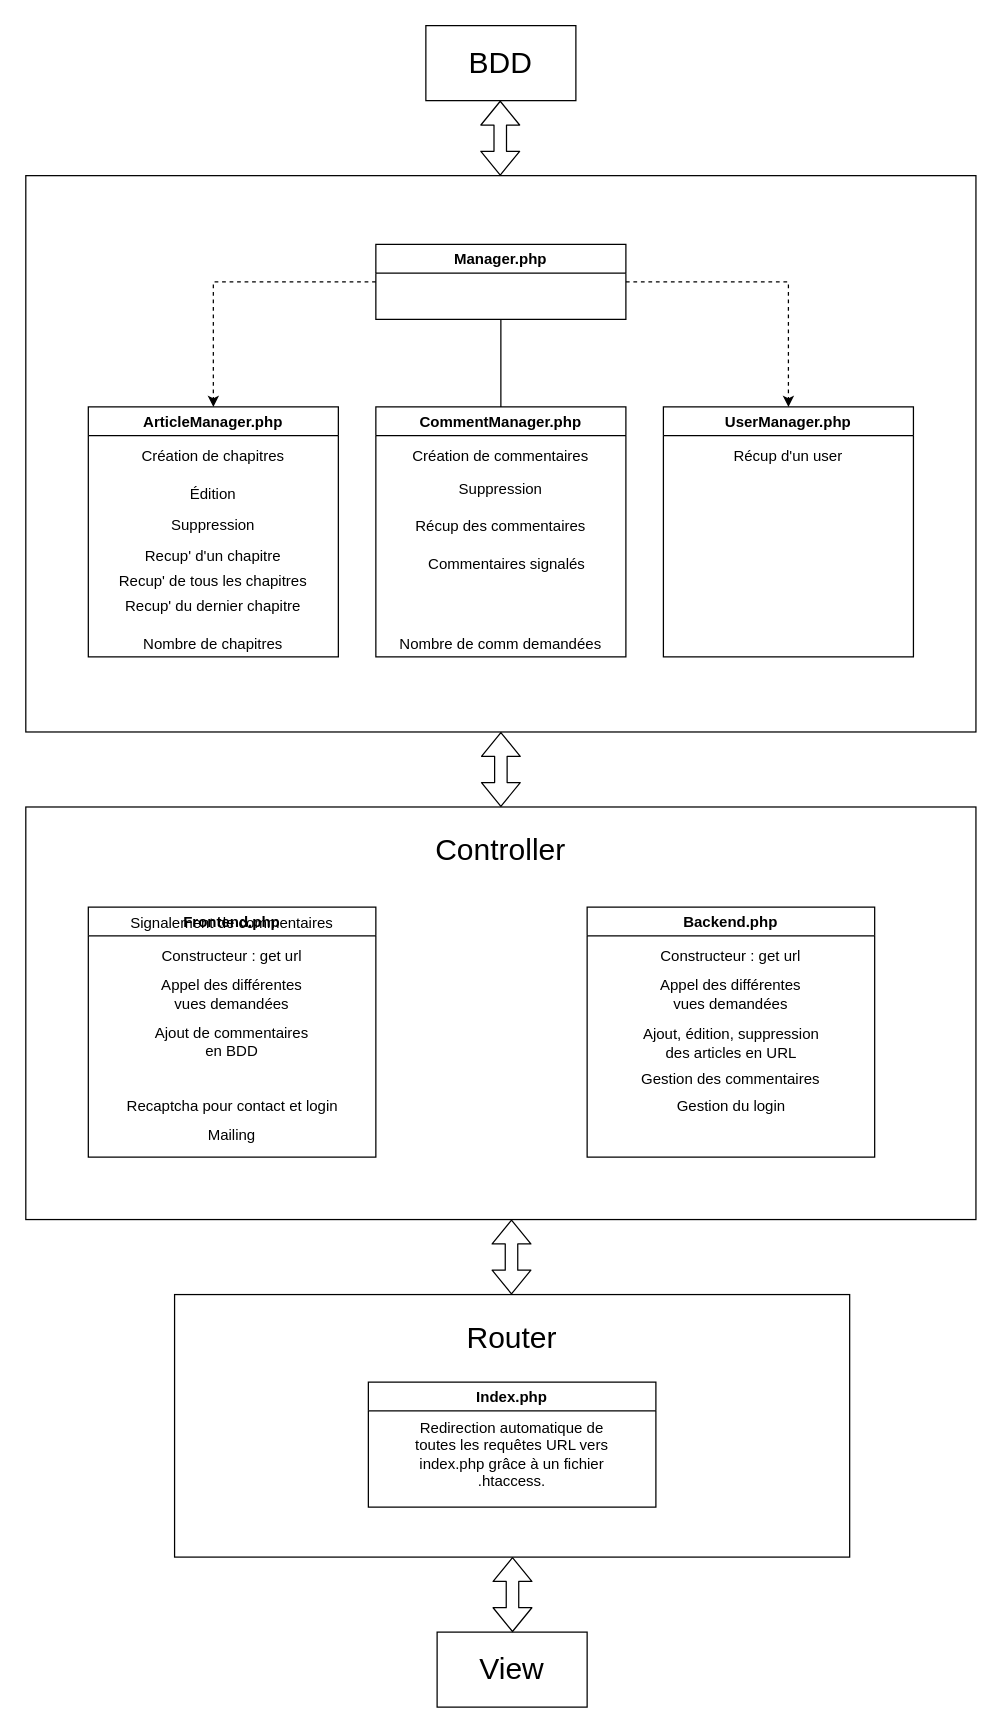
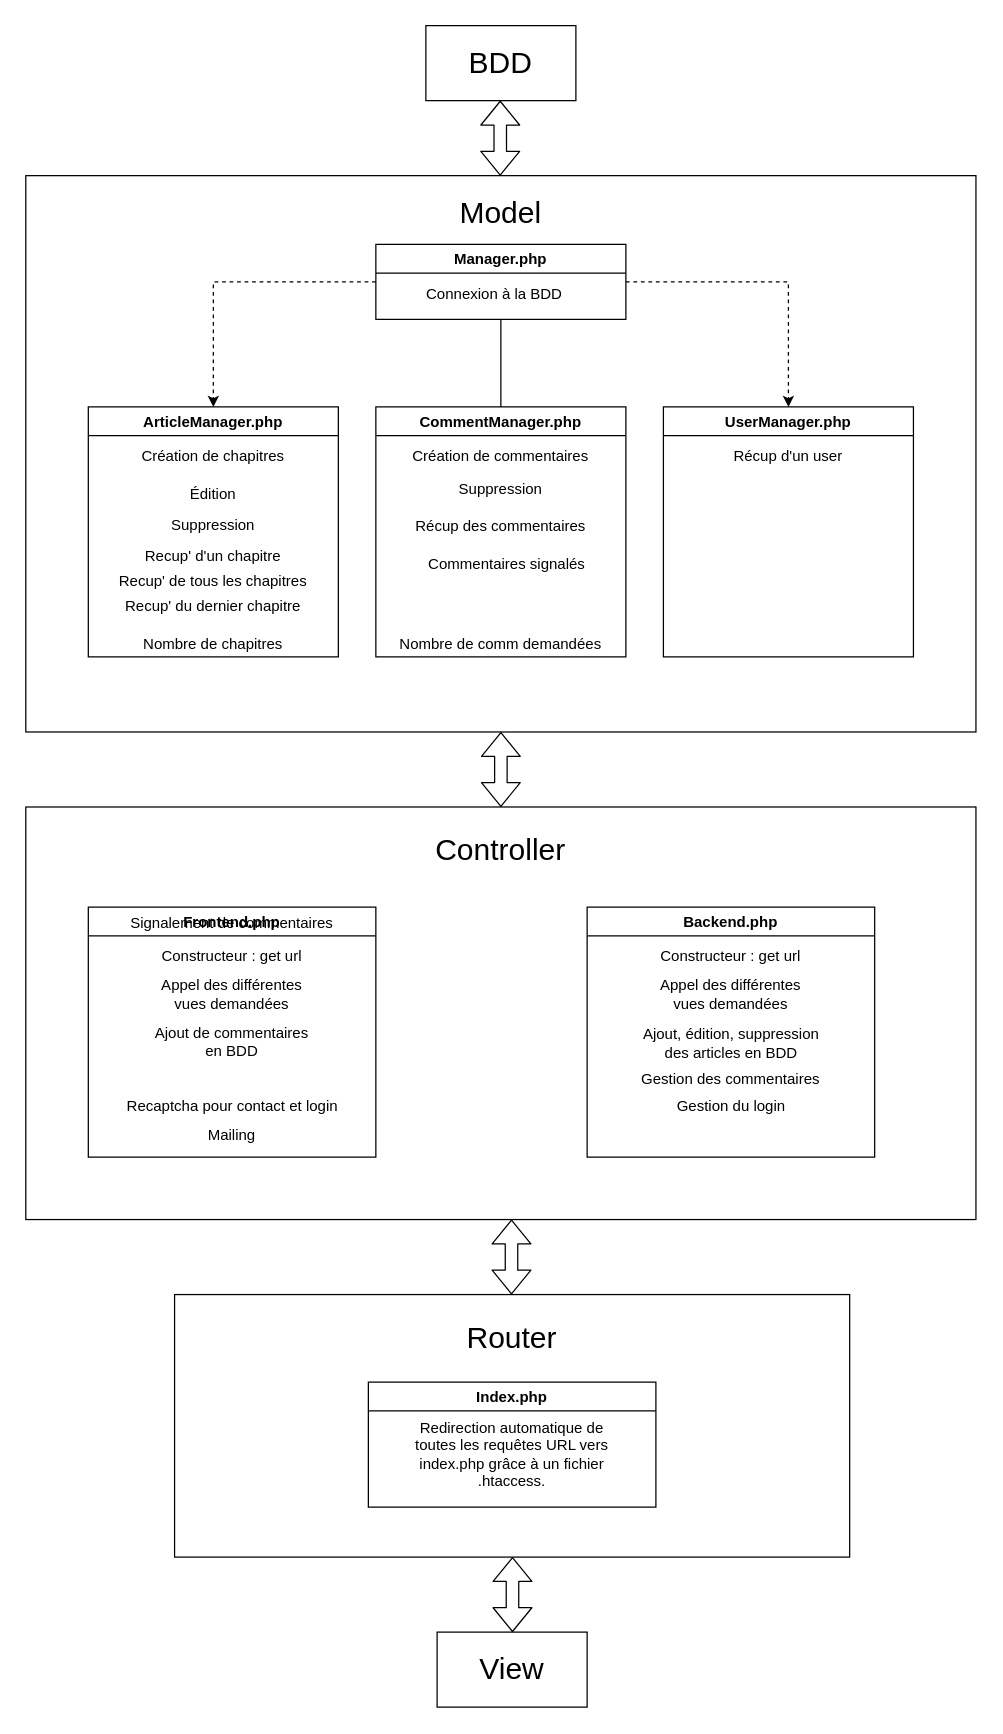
node "Model": added
node "Connexion à la BDD": added
node "Ajout, édition, suppression des articles en URL": label "Ajout, édition, suppression des articles en URL" -> "Ajout, édition, suppression des articles en BDD"
